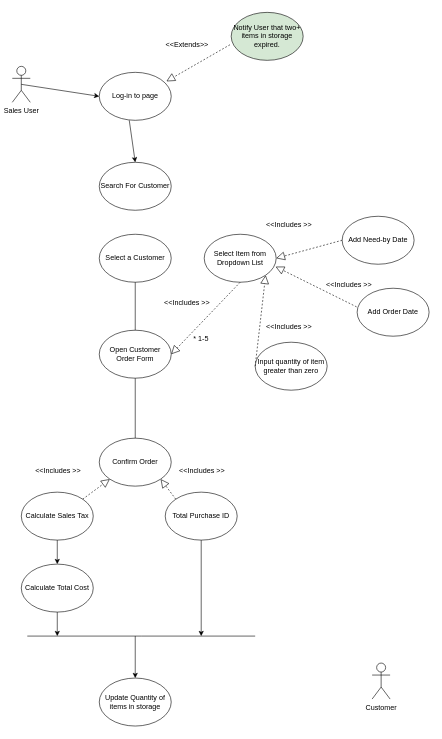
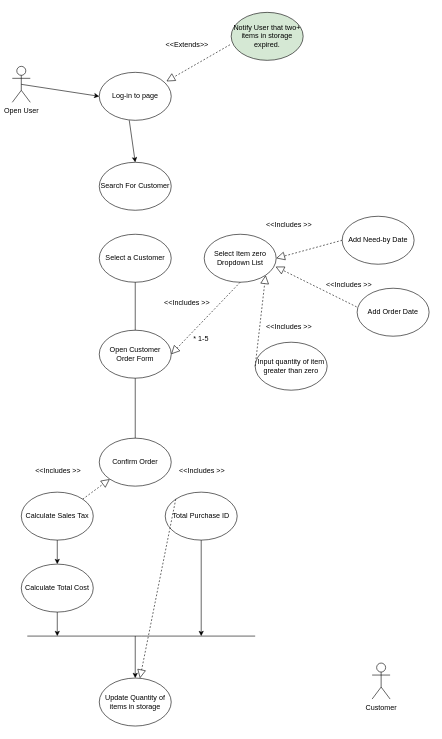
node "Sales User": label "Sales User" -> "Open User"
node "Select Item from Dropdown List": label "Select Item from Dropdown List" -> "Select Item zero Dropdown List"
edge "Total Purchase ID" -> "Confirm Order": now "Total Purchase ID" -> "Update Quantity of items in storage"
